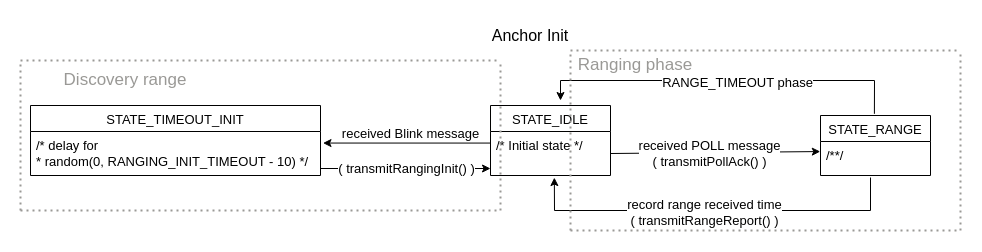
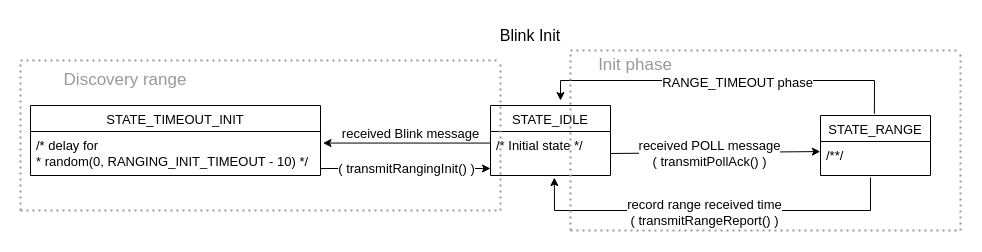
node "Anchor Init": label "Anchor Init" -> "Blink Init"
node "Ranging phase": label "Ranging phase" -> "Init phase"
